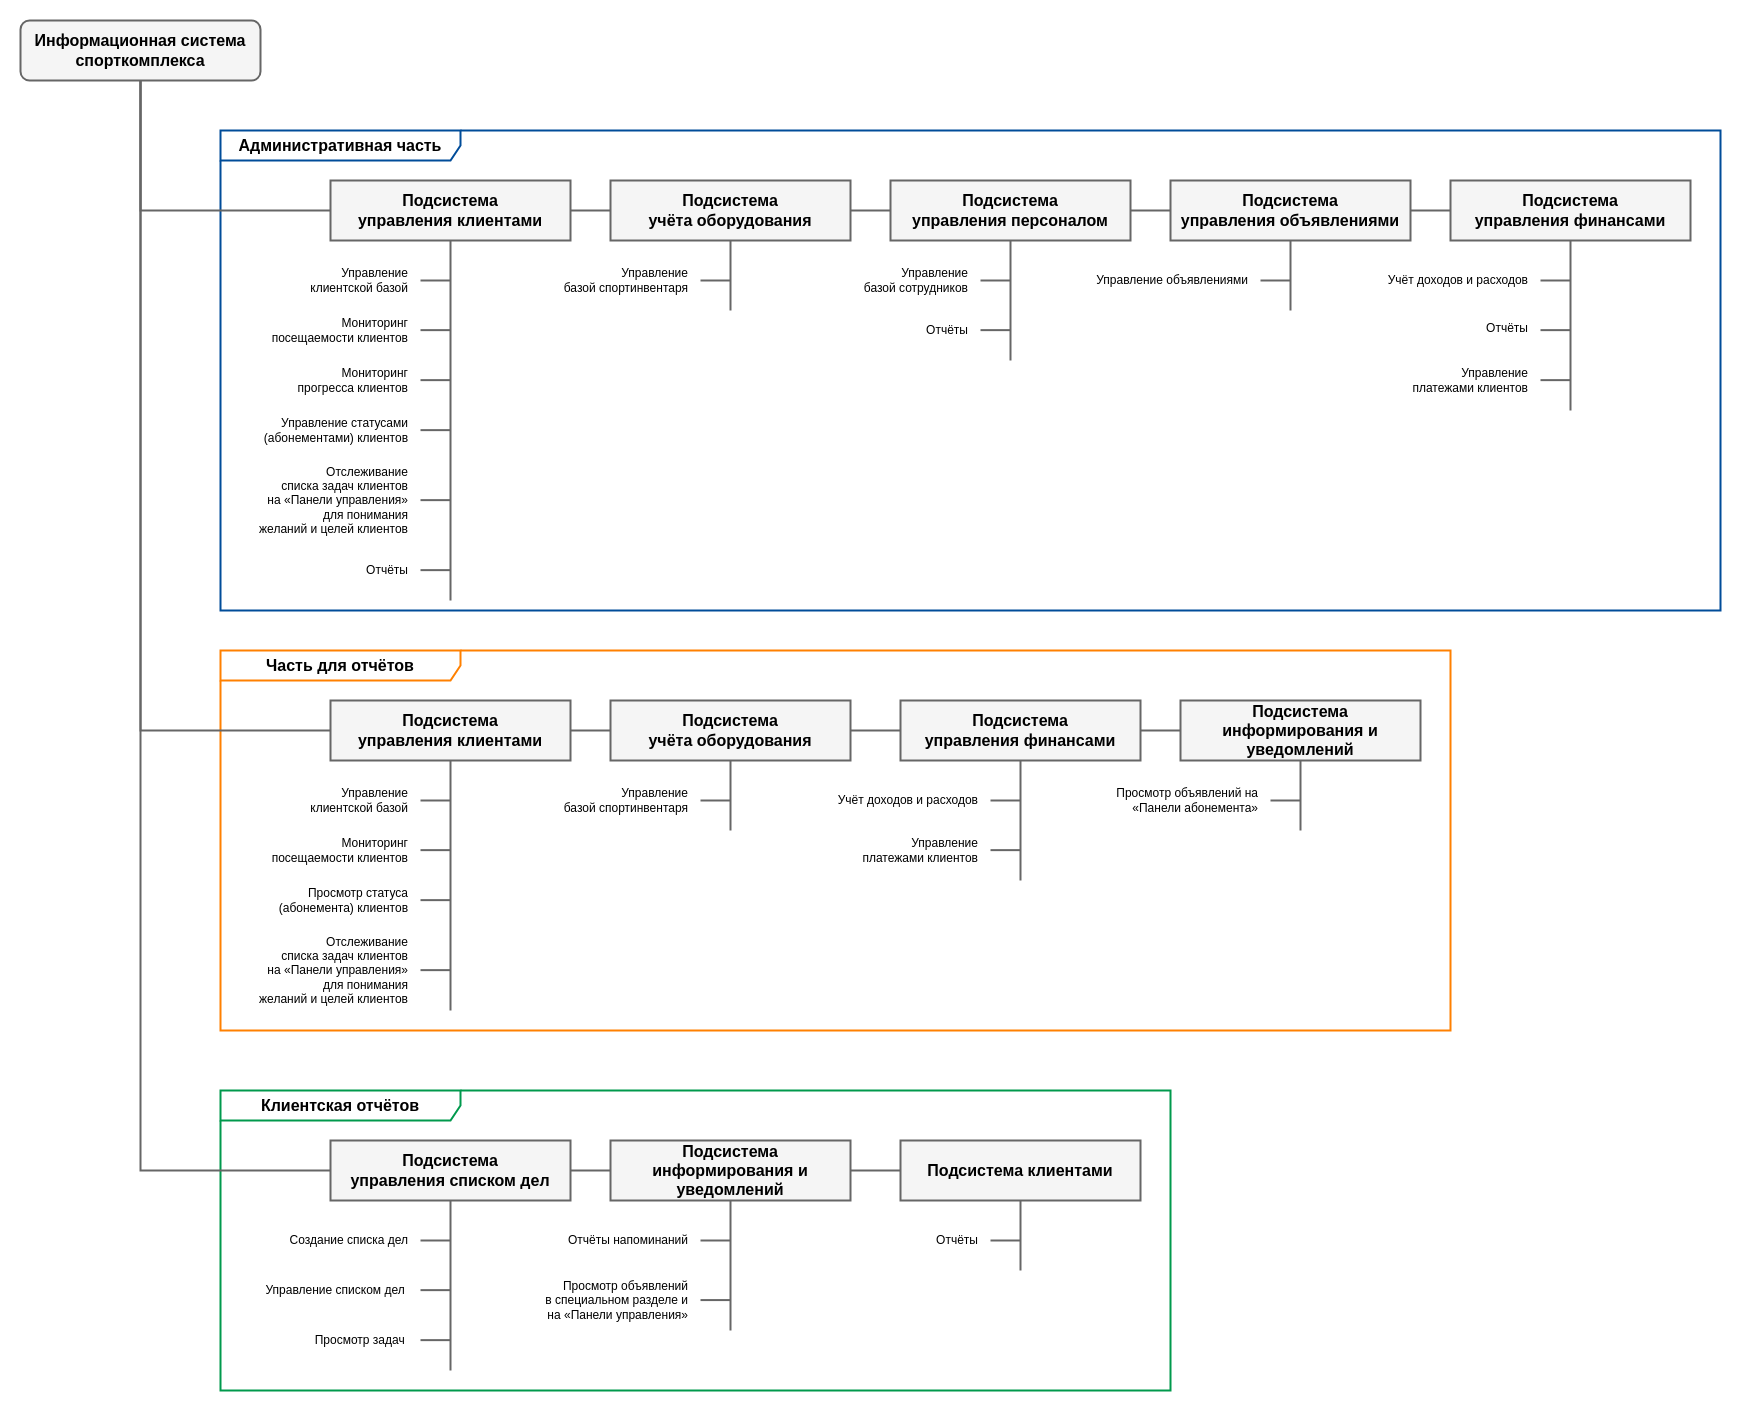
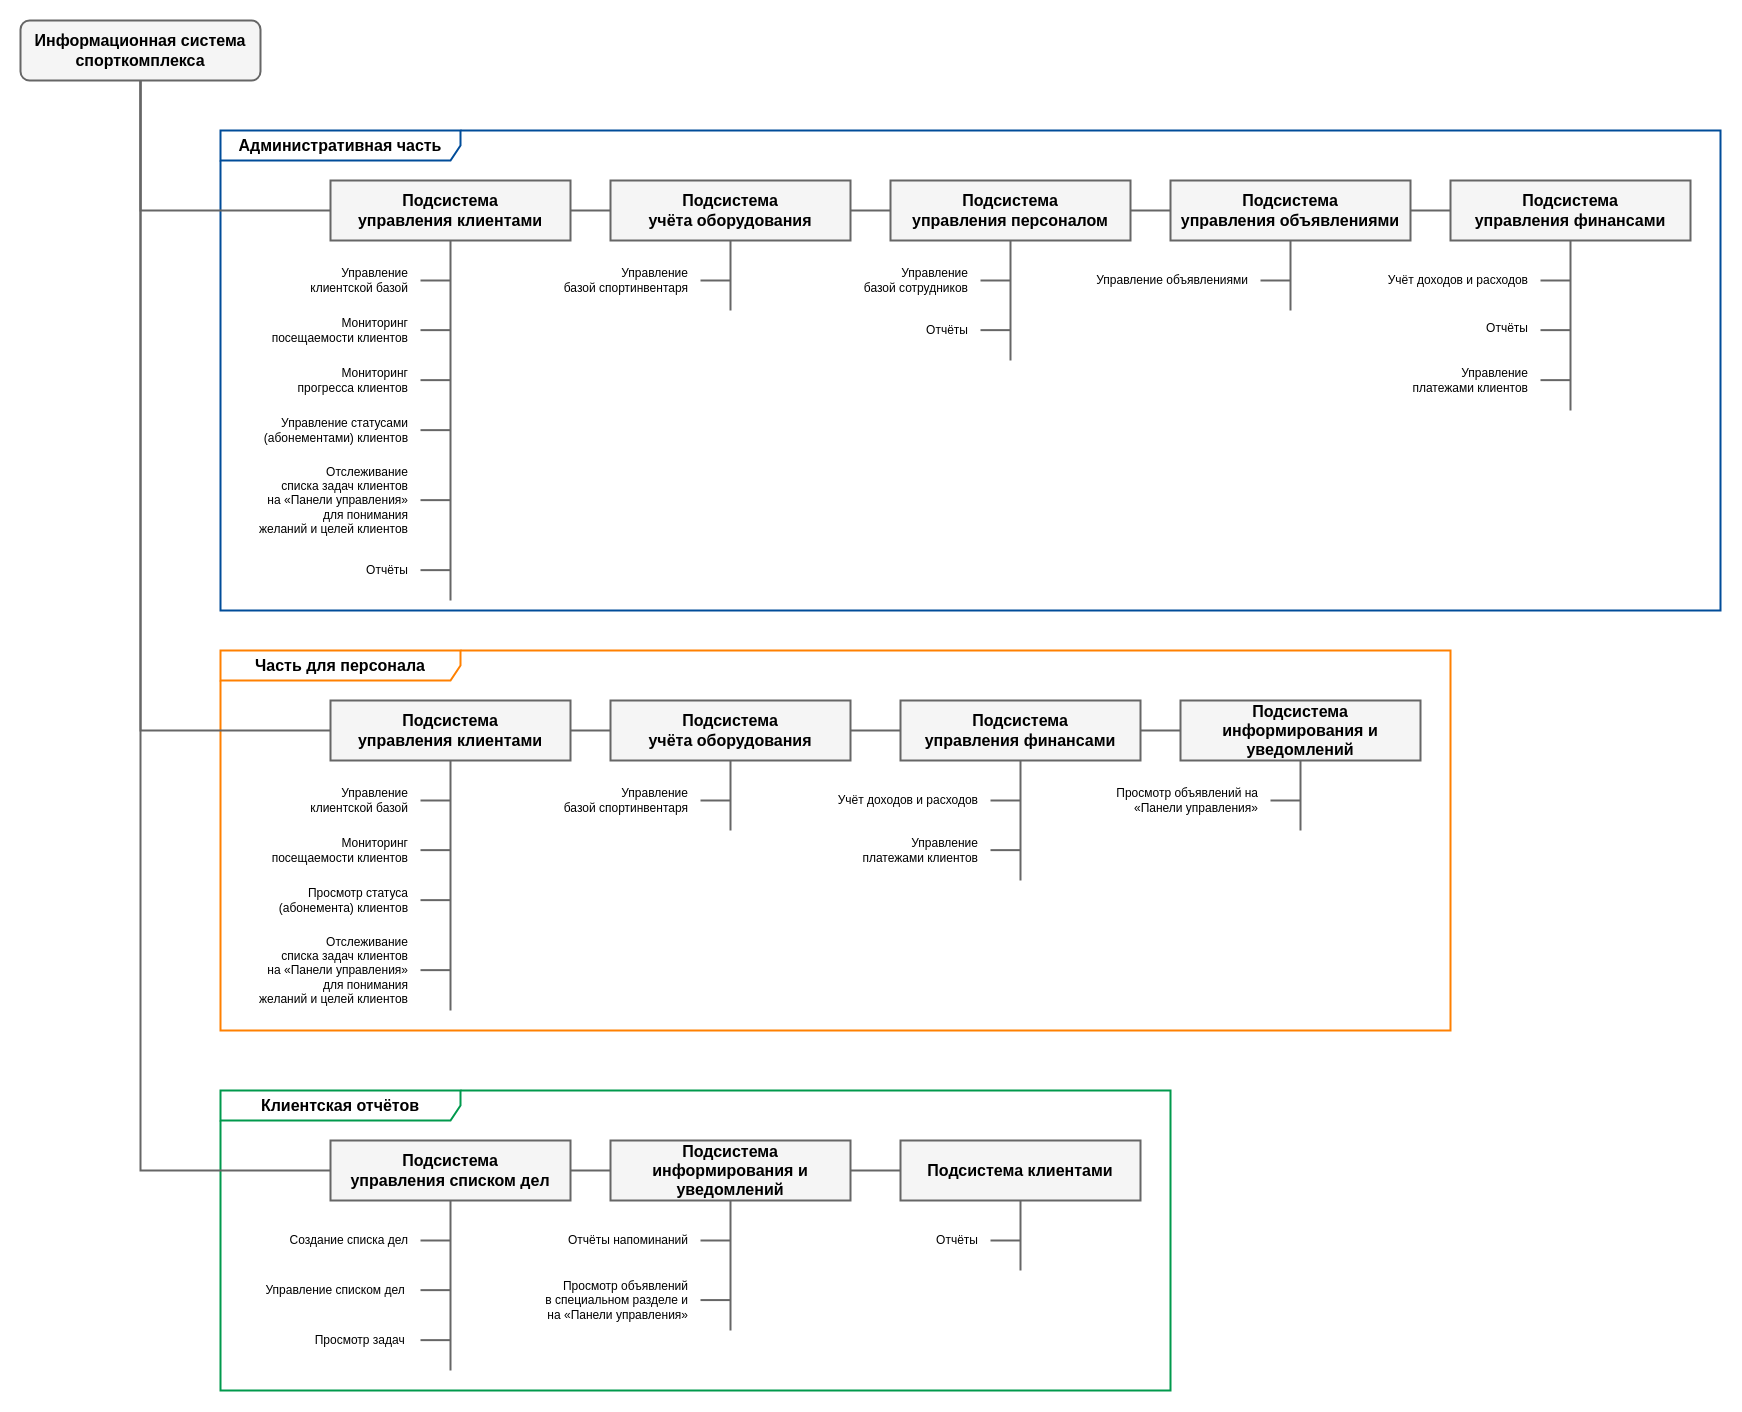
node "Часть для отчётов": label "Часть для отчётов" -> "Часть для персонала"
node "Просмотр объявлений на «Панели абонемента»": label "Просмотр объявлений на «Панели абонемента»" -> "Просмотр объявлений на «Панели управления»"
